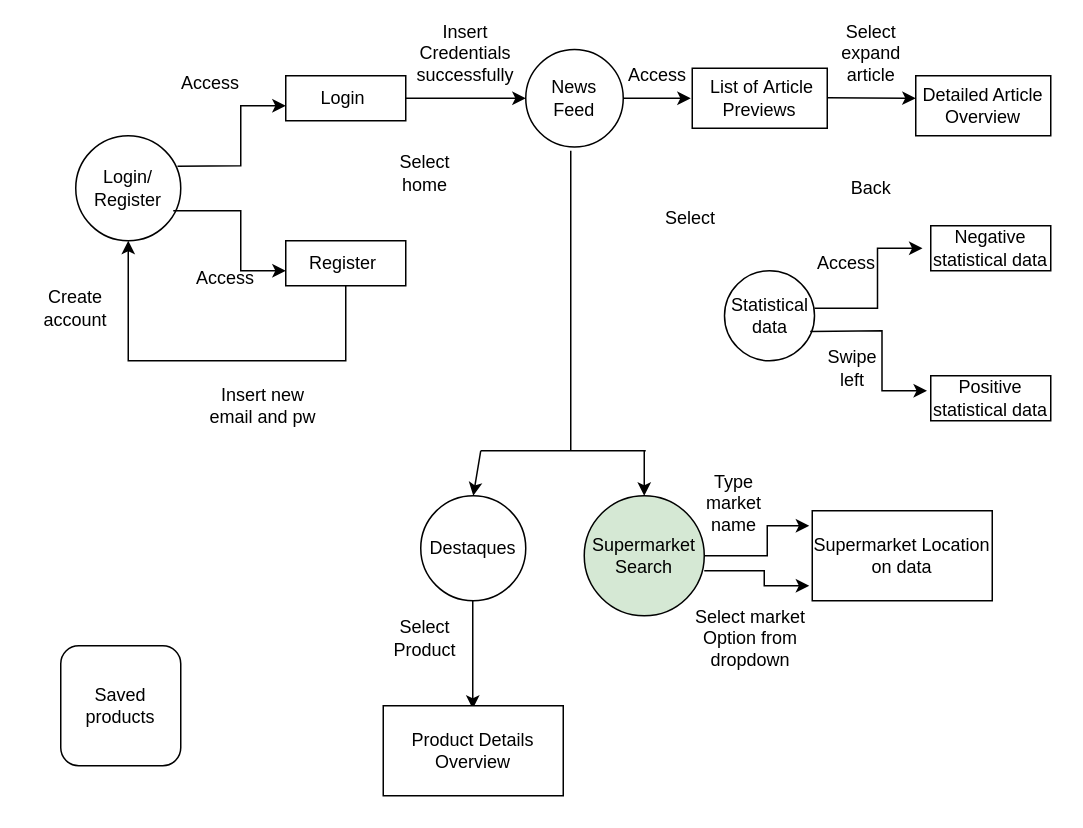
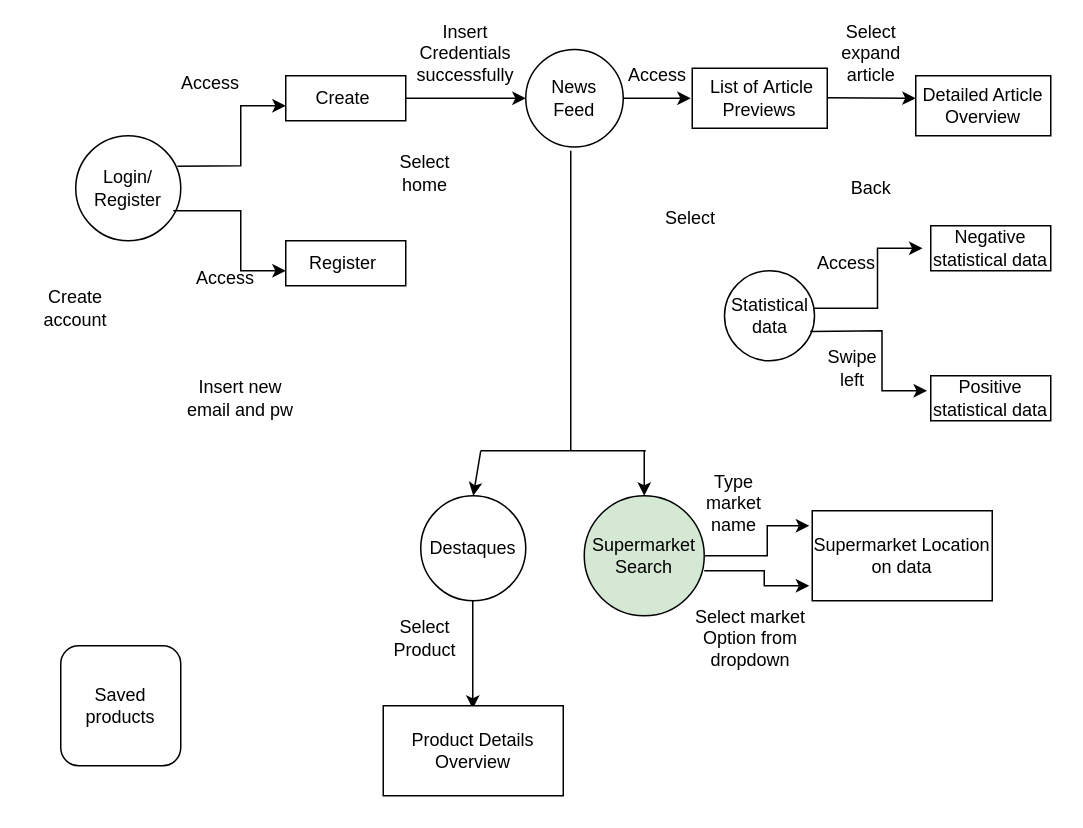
node "Login": label "Login" -> "Create"
edge "Register" -> "Login/ Register": removed
node "Insert new email and pw": moved (263, 406) -> (241, 398)
